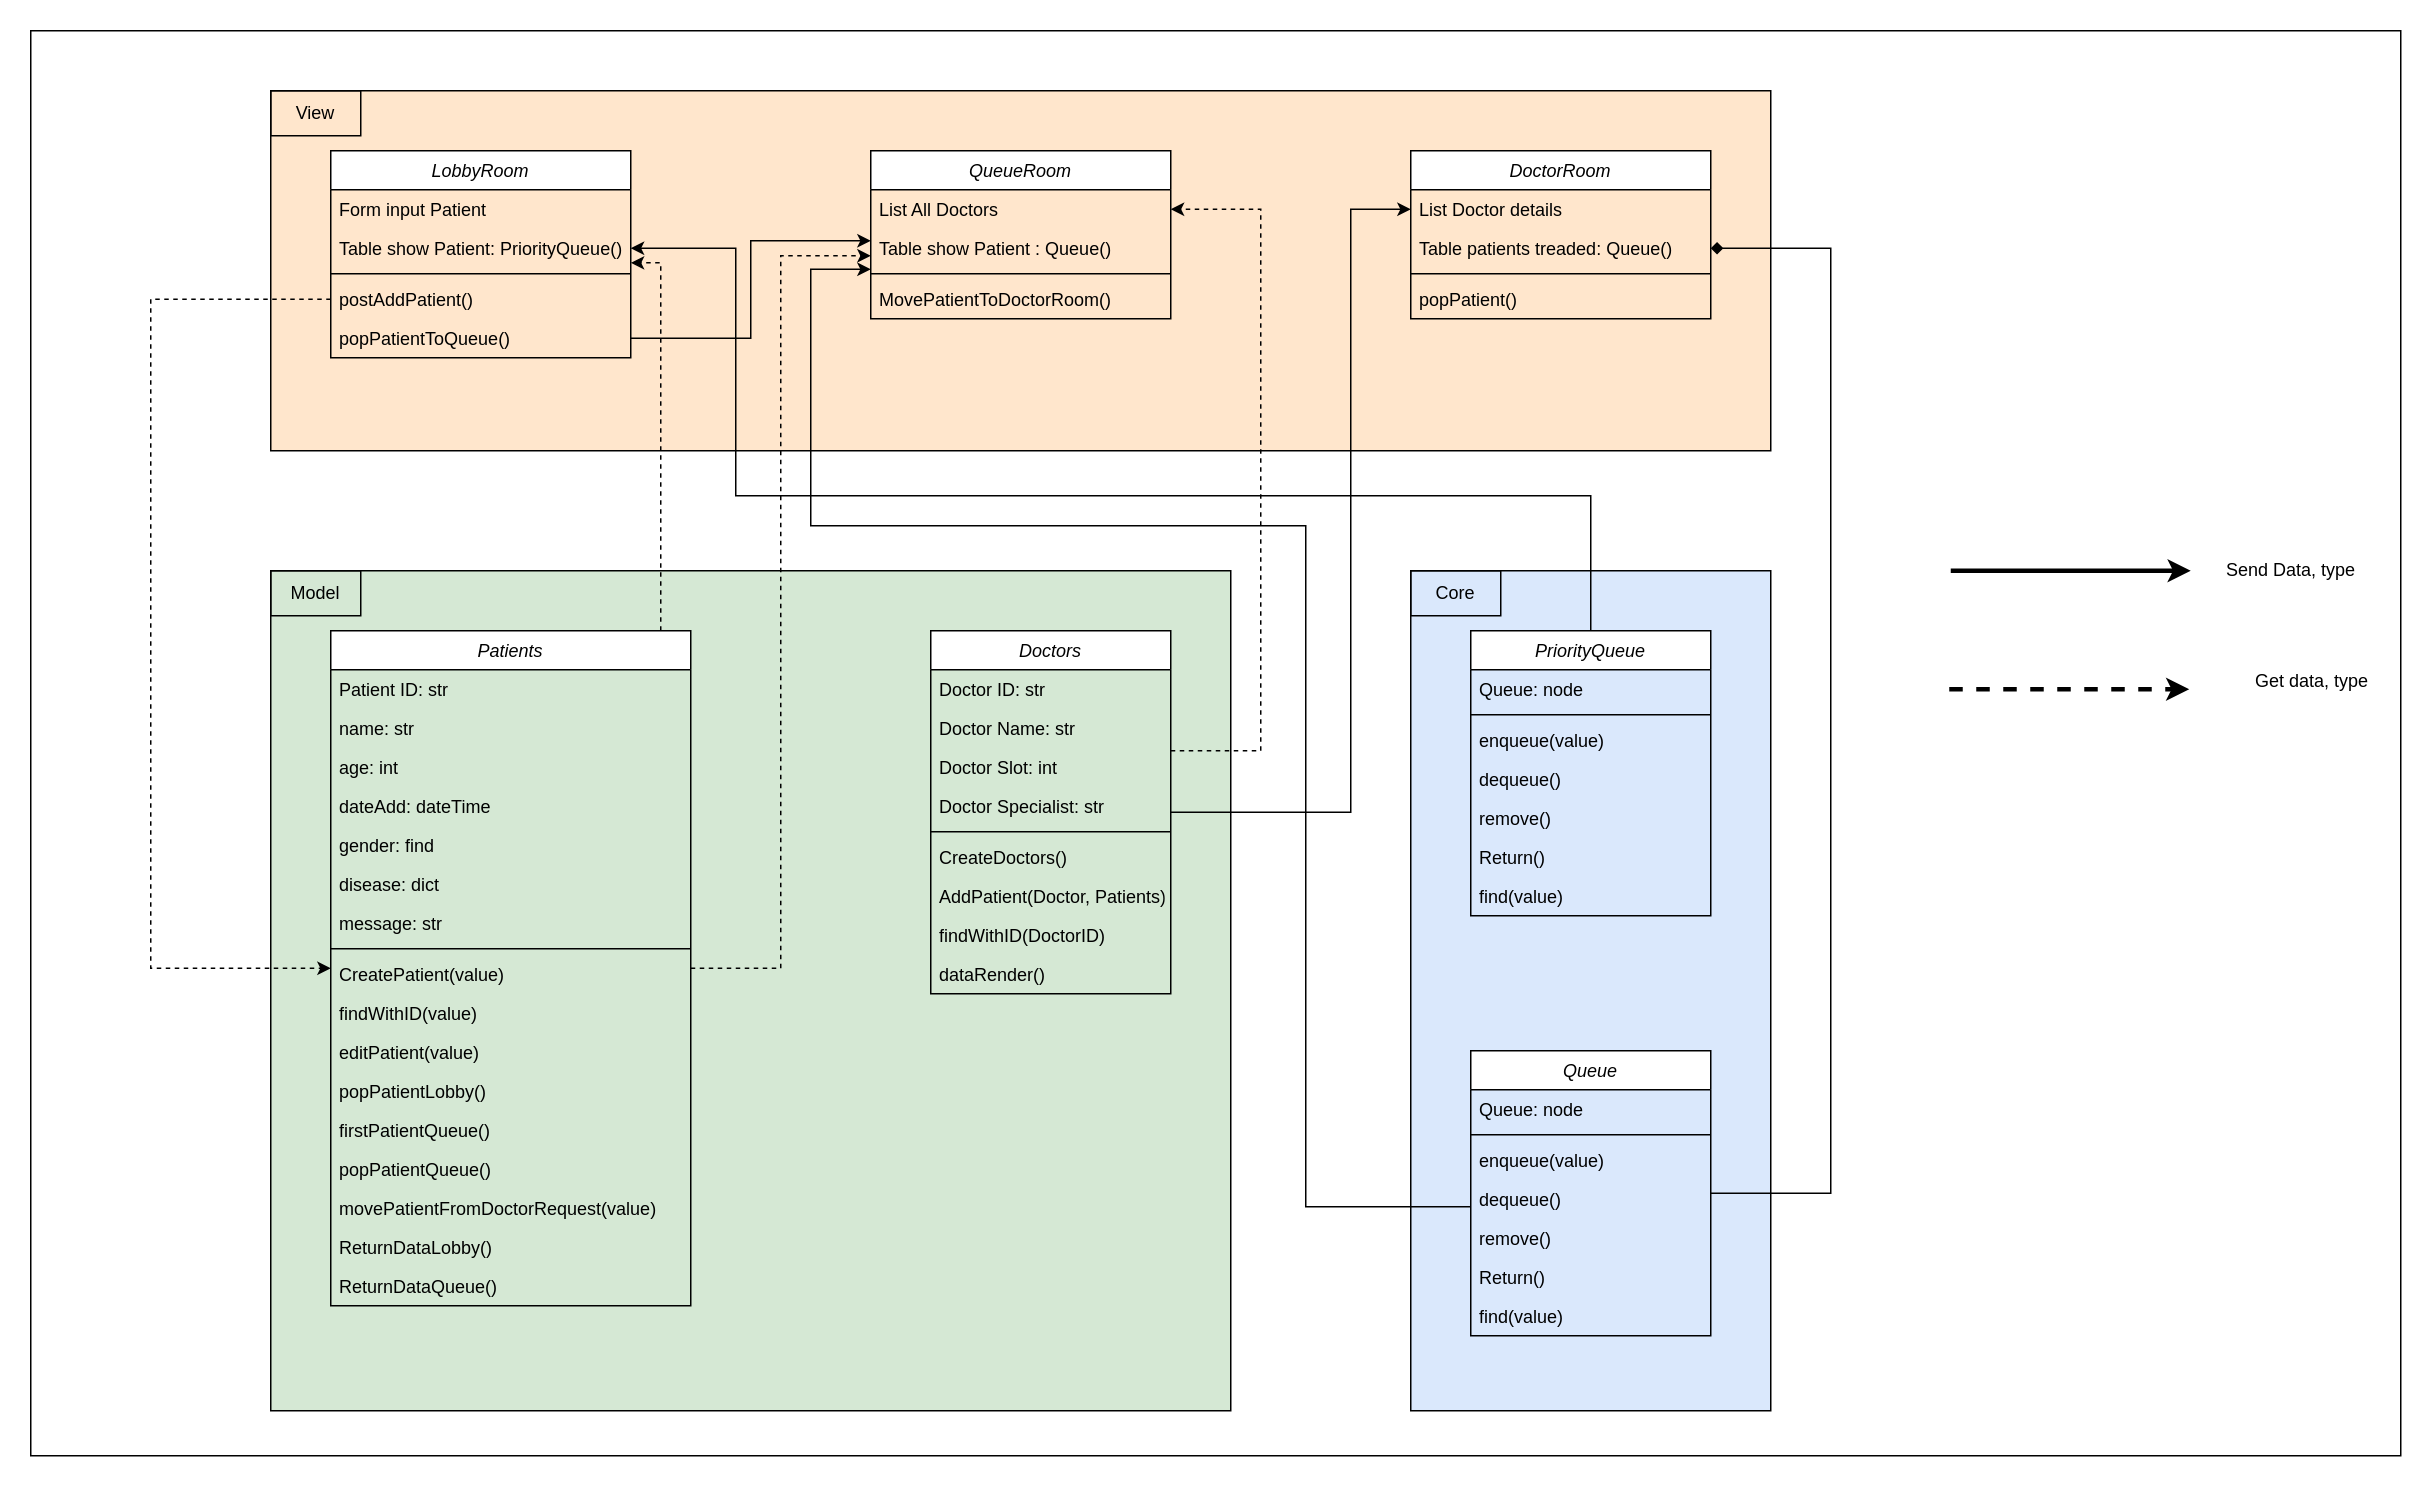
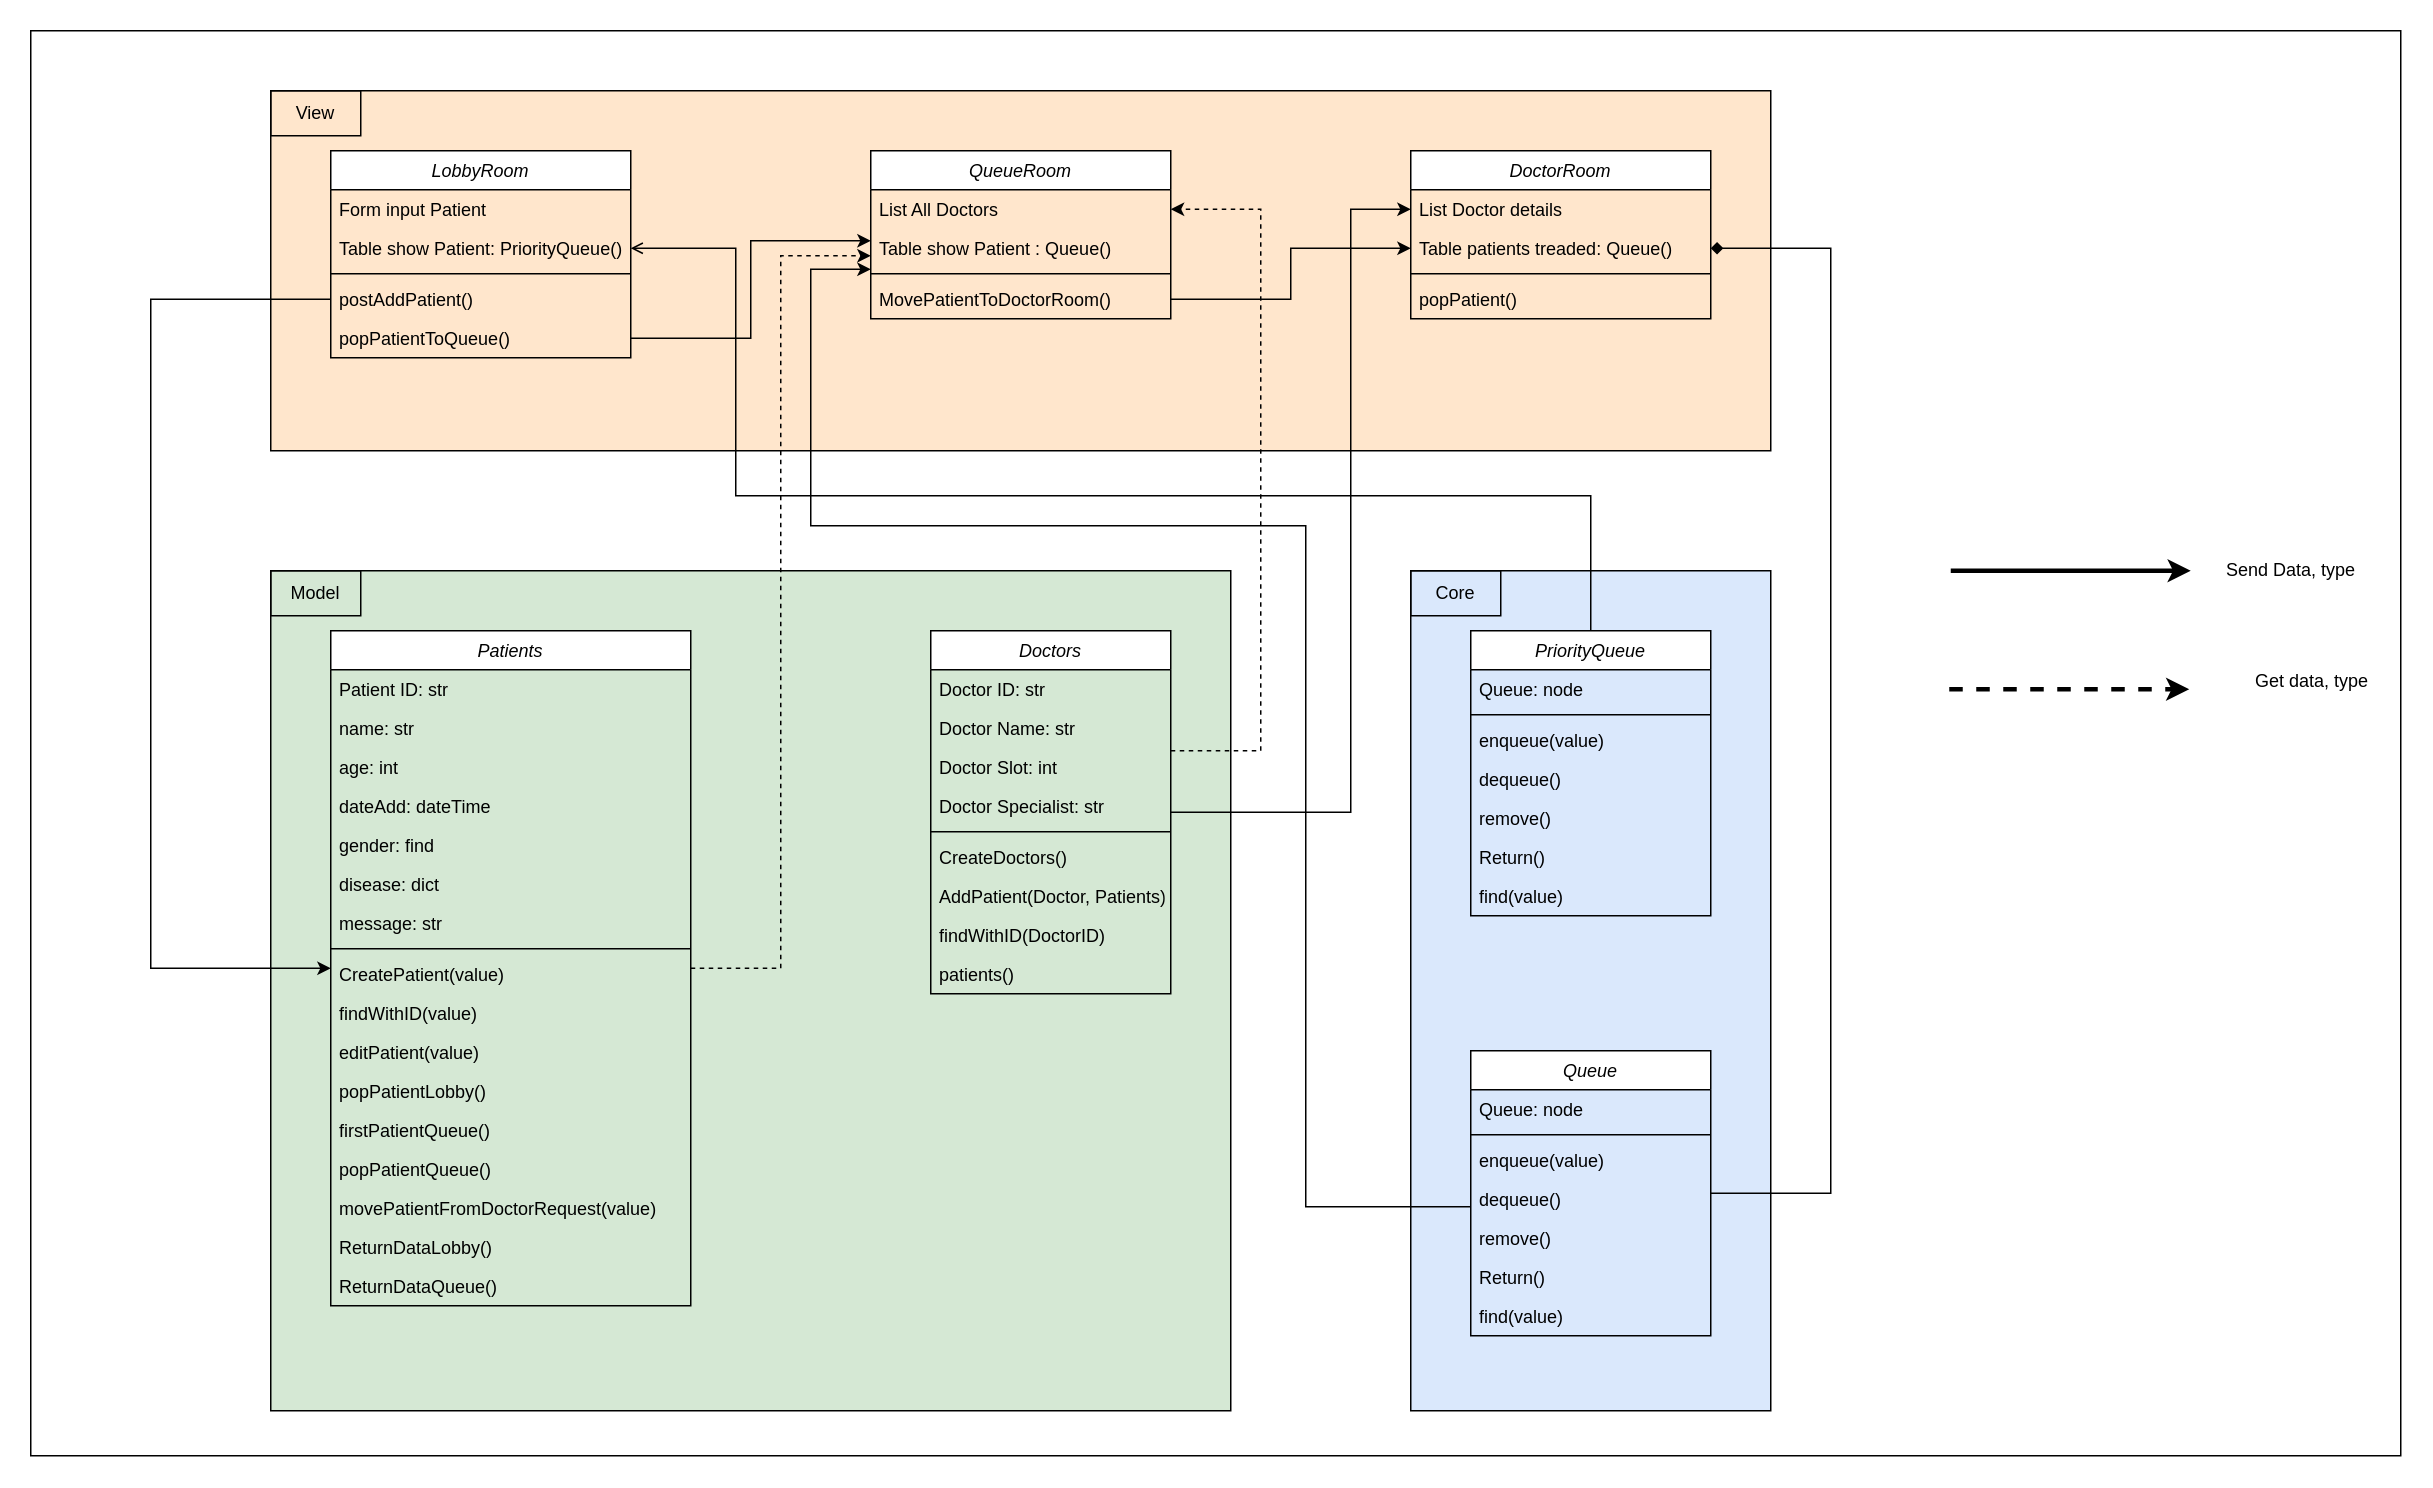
edge "PriorityQueue" -> "Table show Patient: PriorityQueue()": arrowhead classic -> open
edge "MovePatientToDoctorRoom()" -> "Table patients treaded: Queue()": added
edge "Patients" -> "Table show Patient: PriorityQueue()": removed
edge "postAddPatient()" -> "Patients": style dashed -> solid
node "dataRender()": label "dataRender()" -> "patients()"
